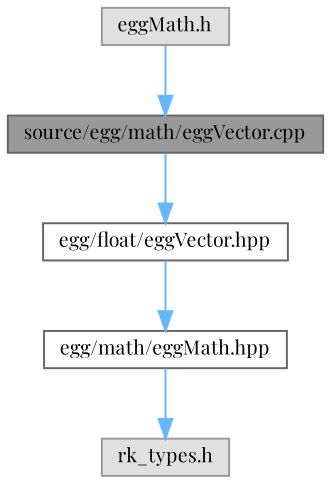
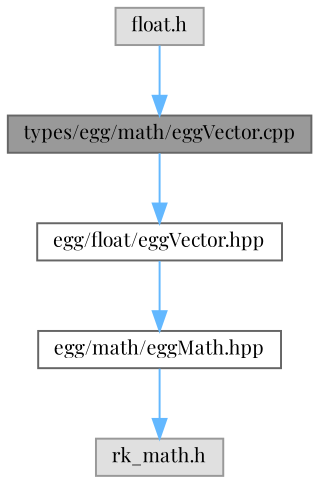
node "eggMath.h": label "eggMath.h" -> "float.h"
node "source/egg/math/eggVector.cpp": label "source/egg/math/eggVector.cpp" -> "types/egg/math/eggVector.cpp"
node "rk_types.h": label "rk_types.h" -> "rk_math.h"
